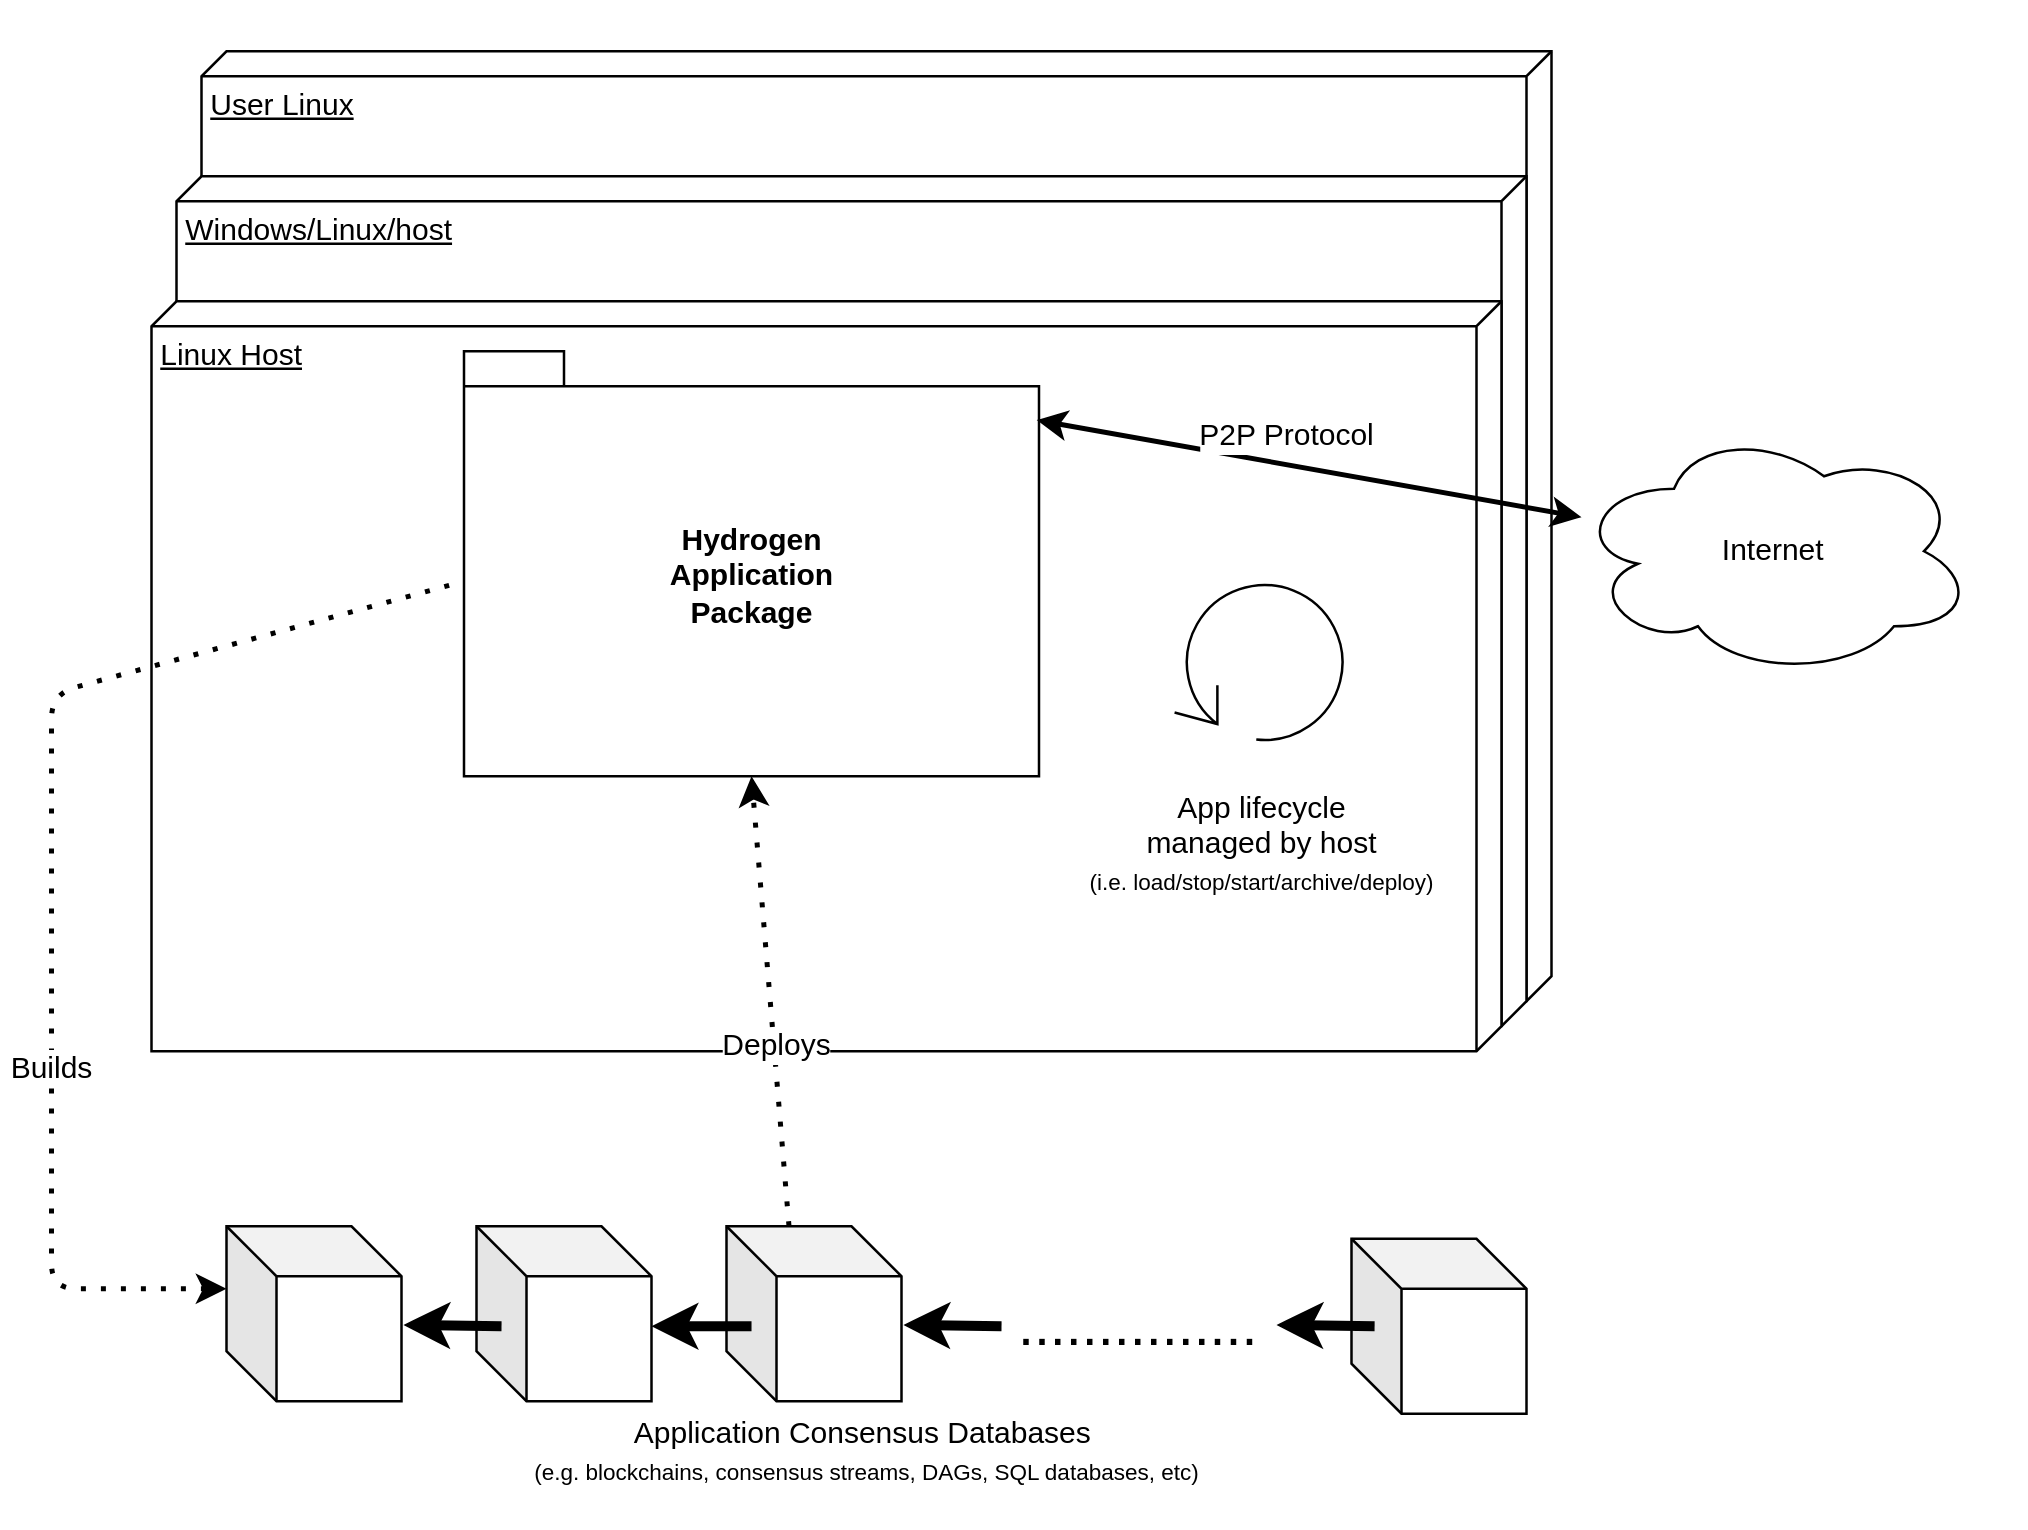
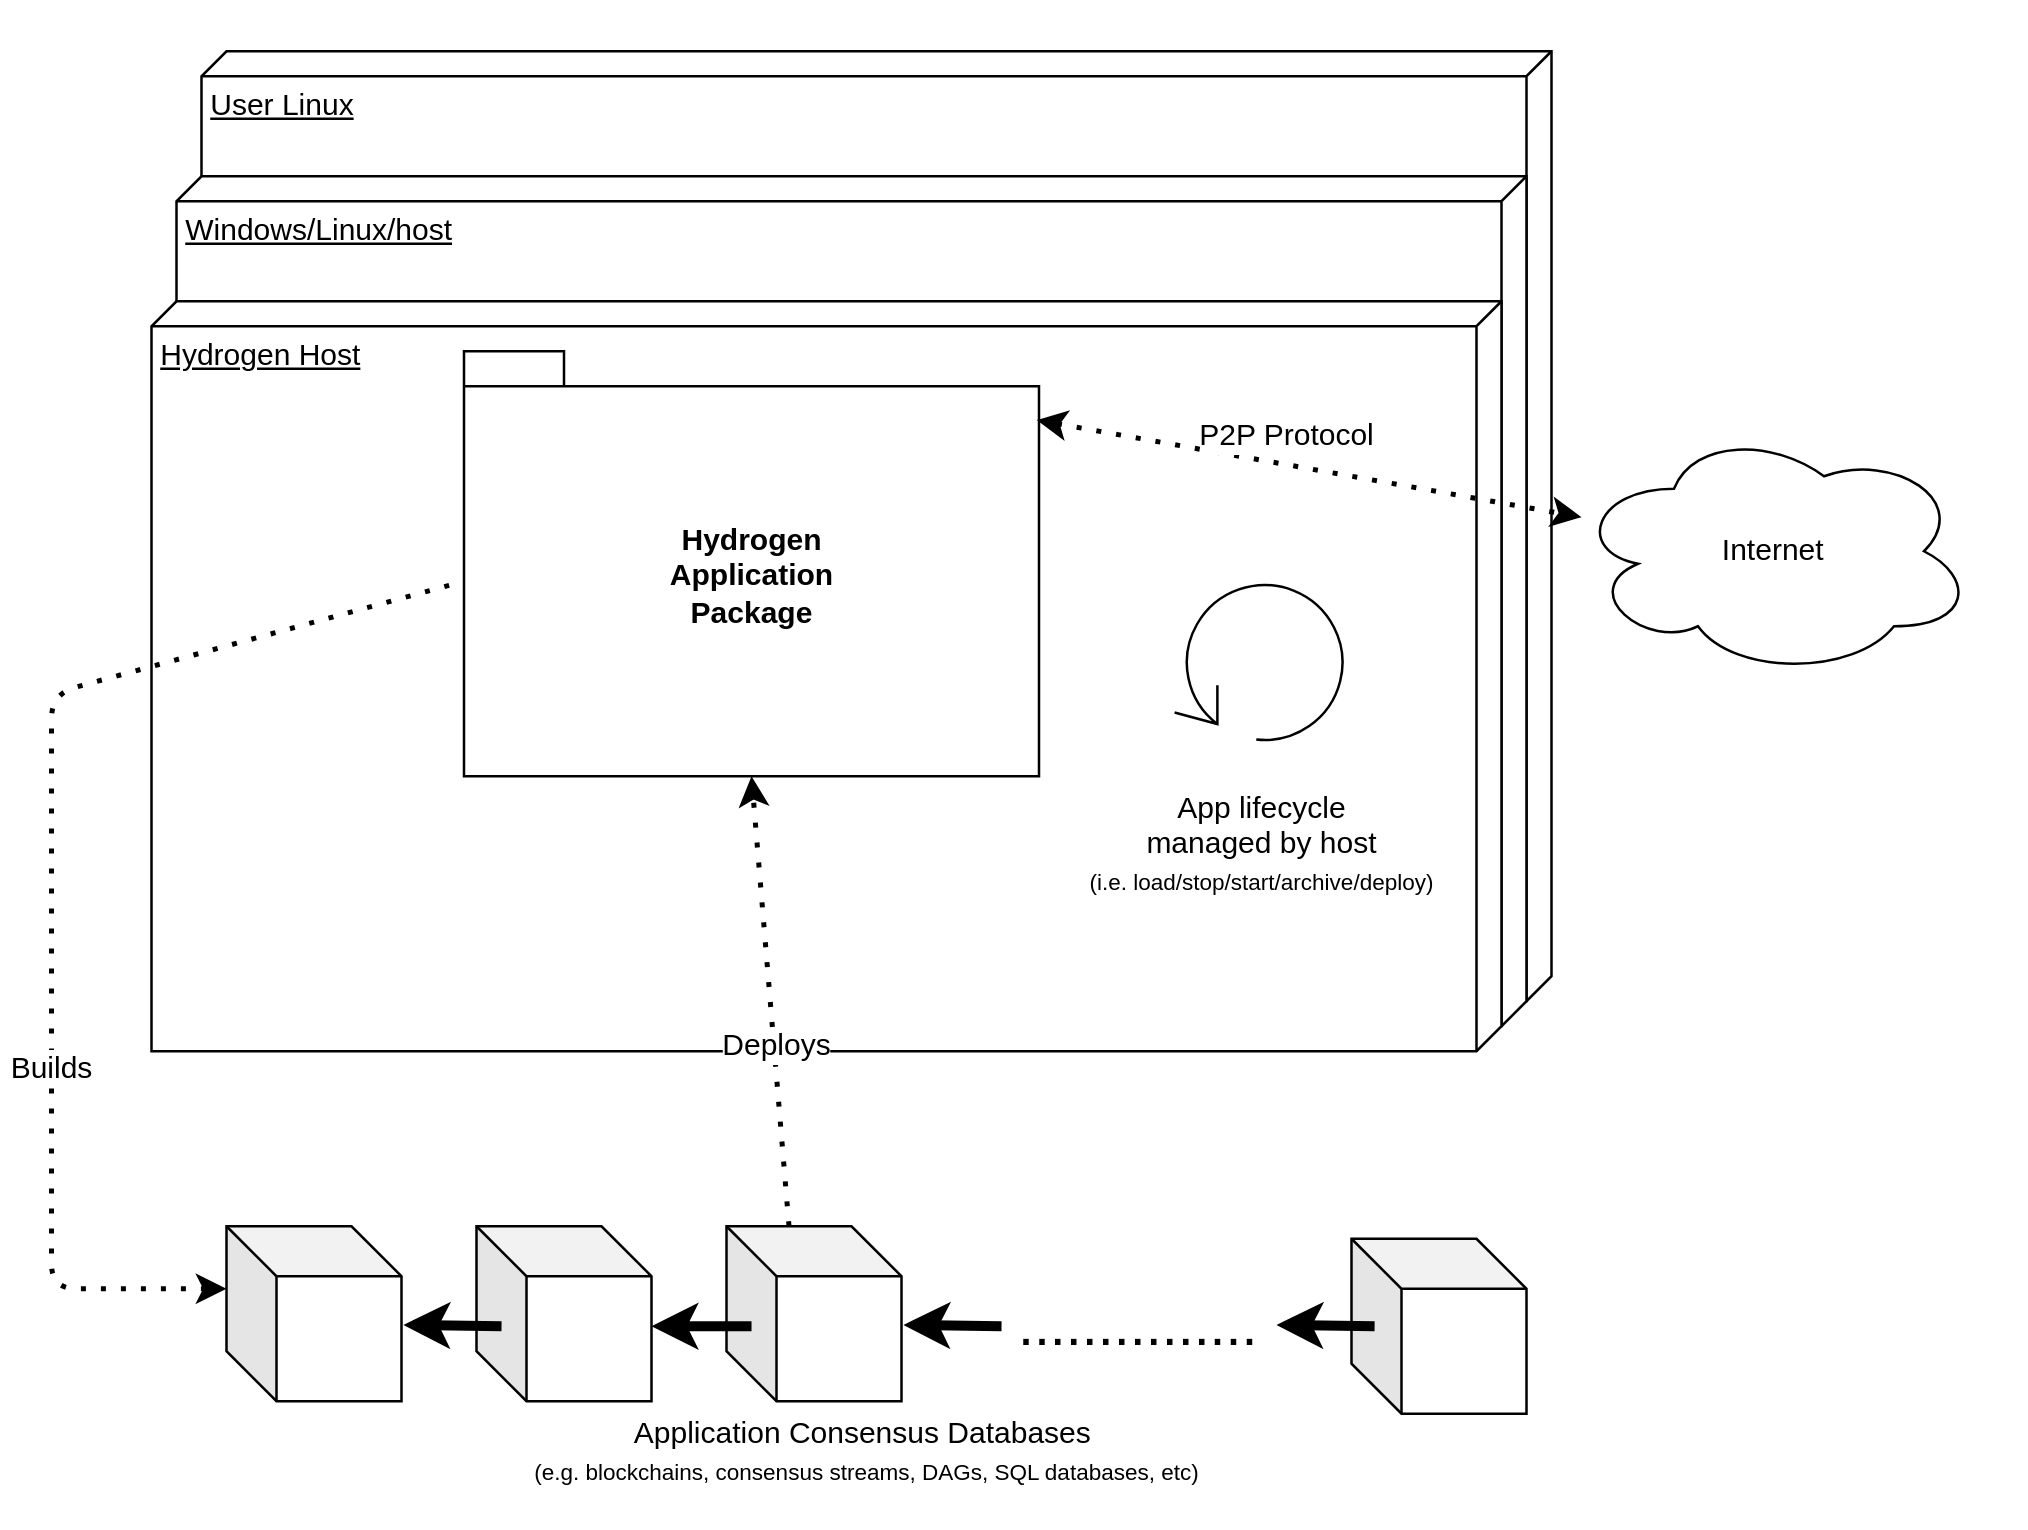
node "Linux Host": label "Linux Host" -> "Hydrogen Host"
edge "Internet" -- "Hydrogen Application Package": style solid -> dashed
